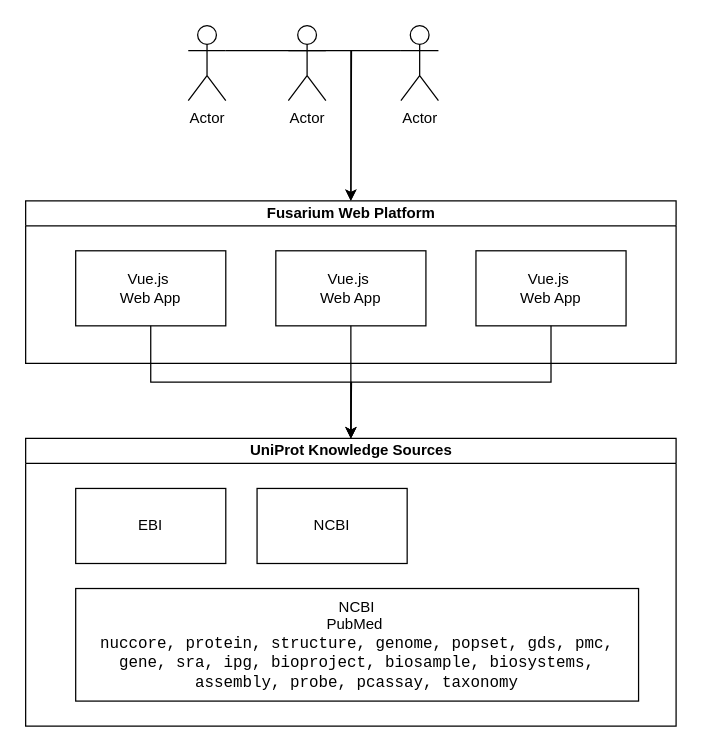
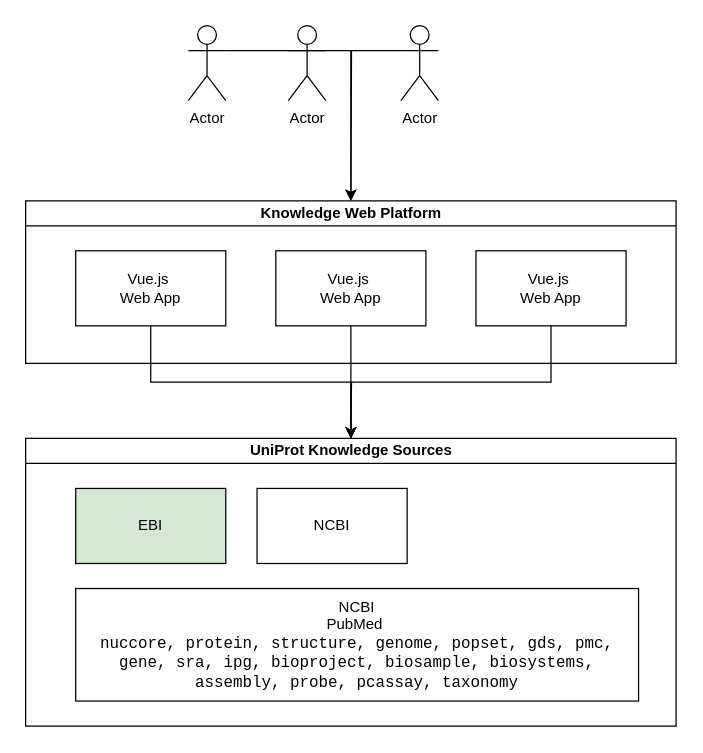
node "Fusarium Web Platform": label "Fusarium Web Platform" -> "Knowledge Web Platform"
node "EBI": fillcolor #ffffff -> #d5e8d4
